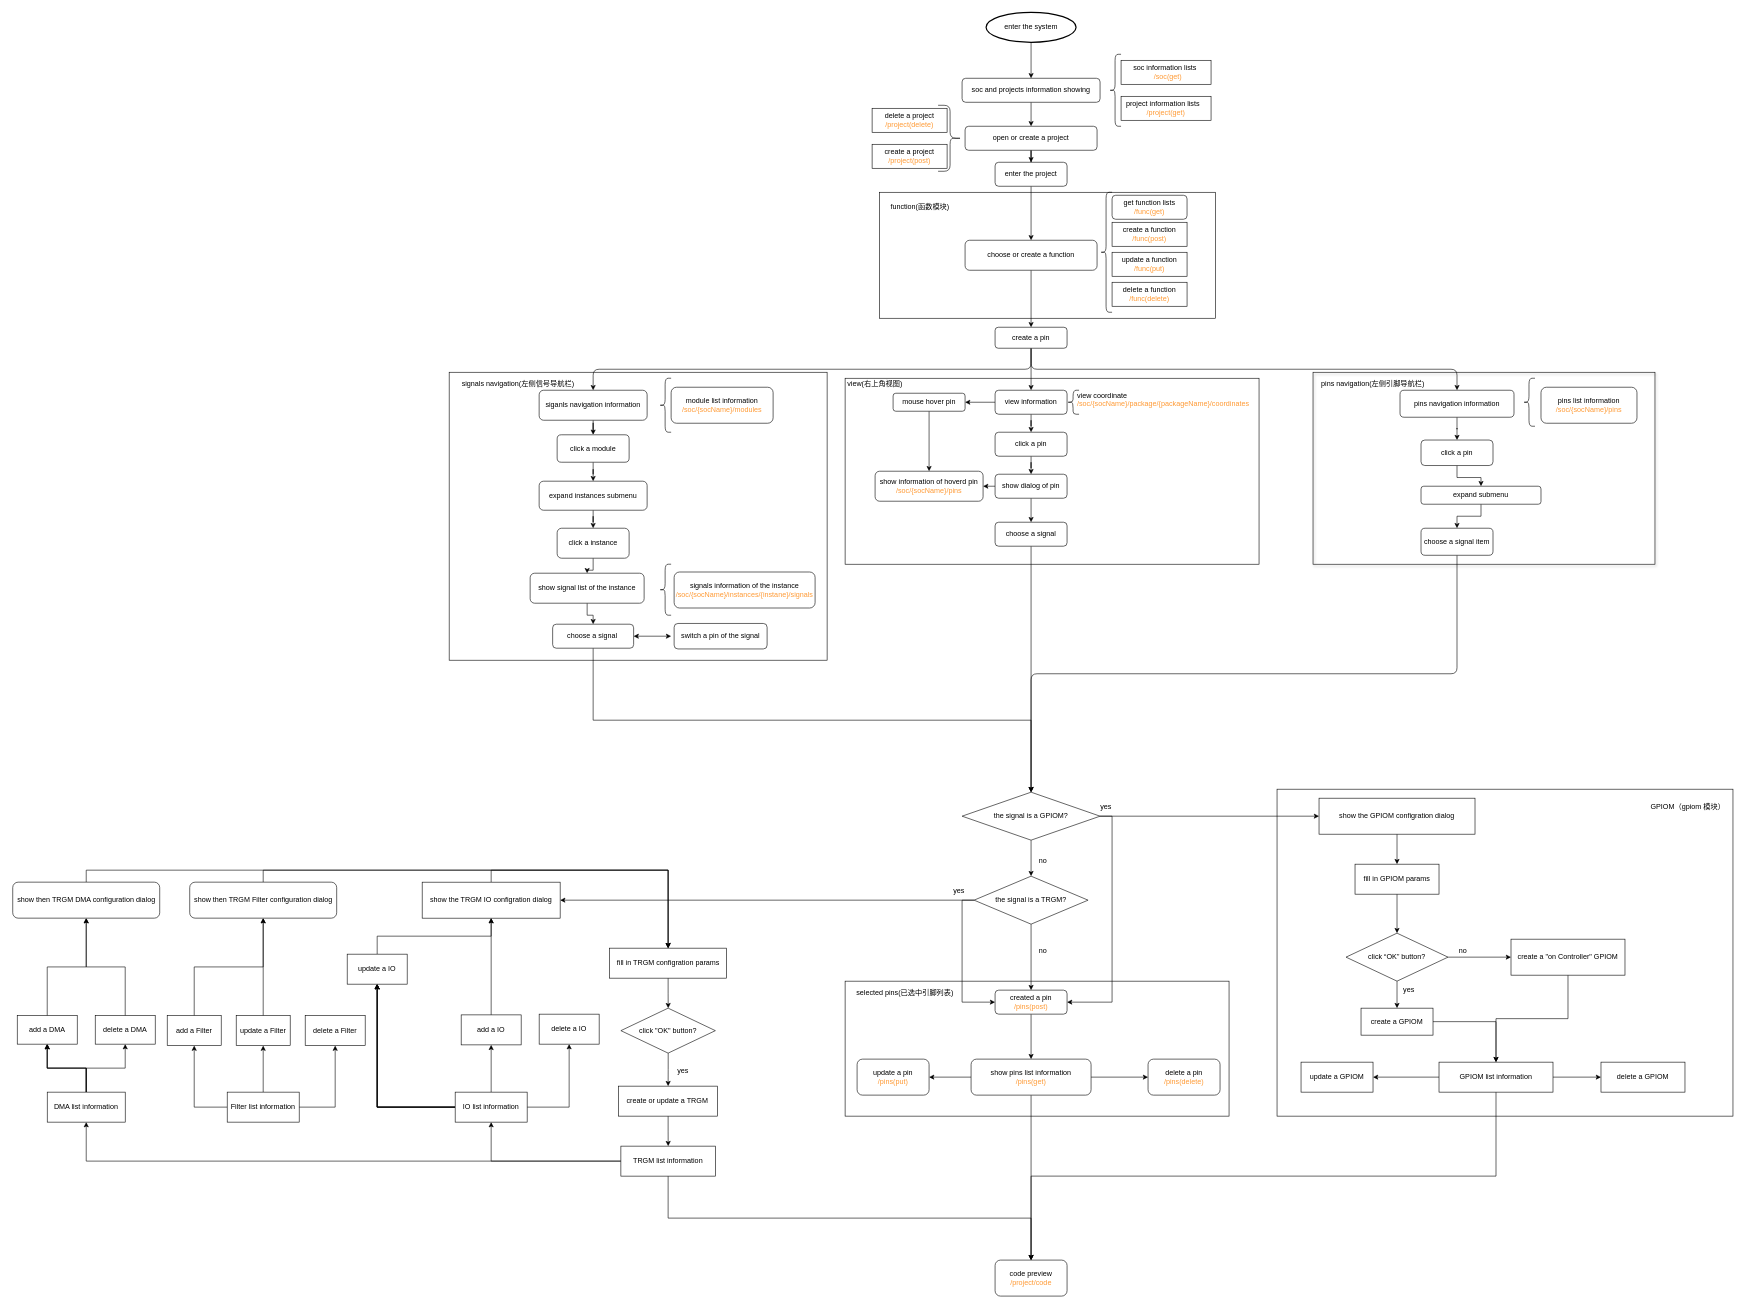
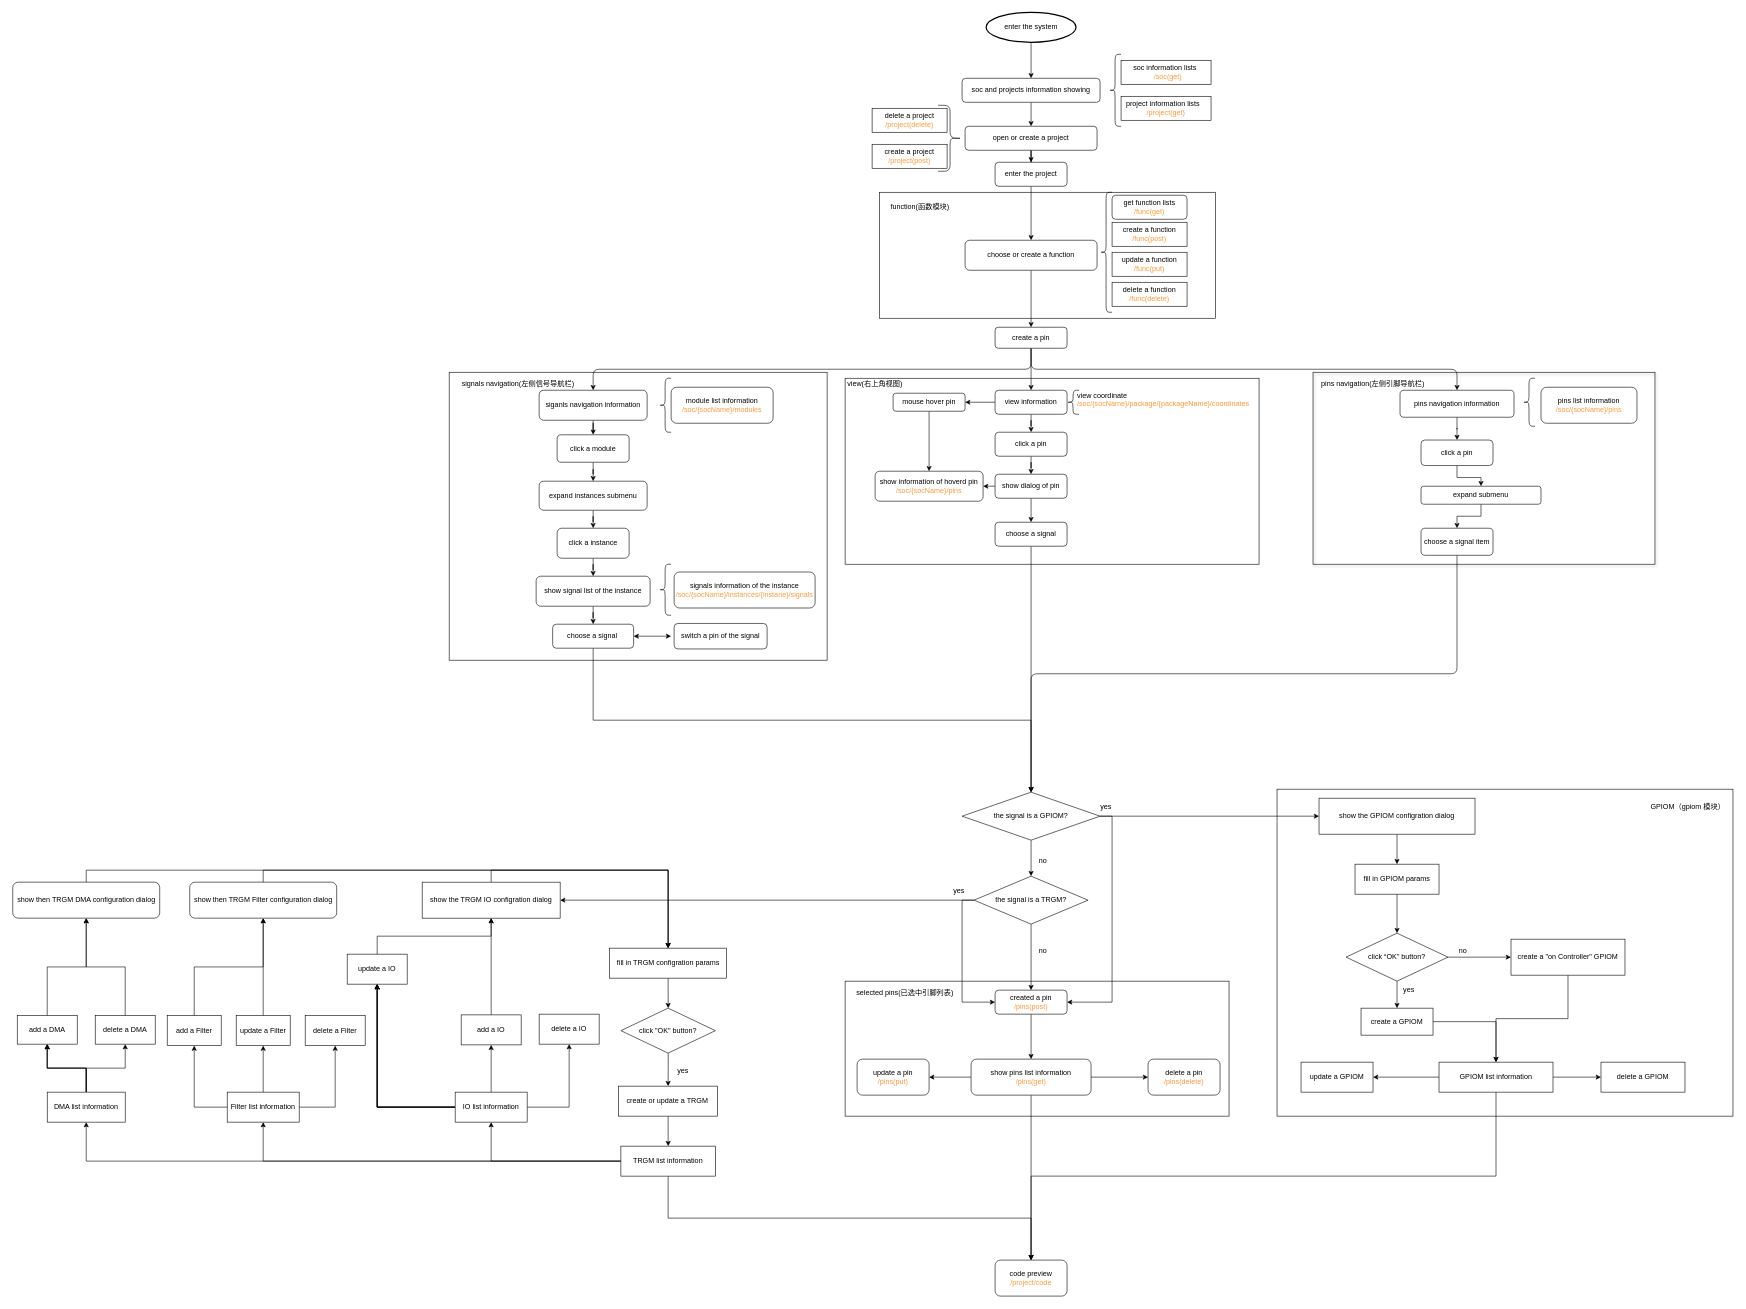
node "show signal list of the instance": moved (587, 588) -> (593, 591)
edge "TRGM list information" -> "Filter list information": added
